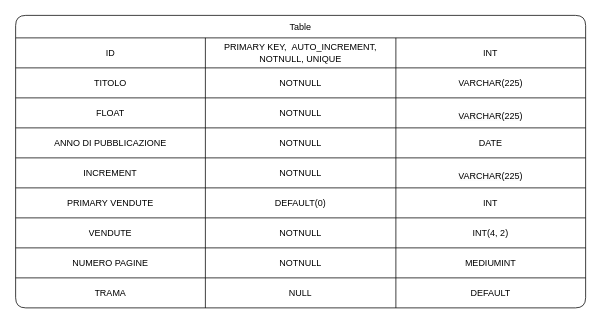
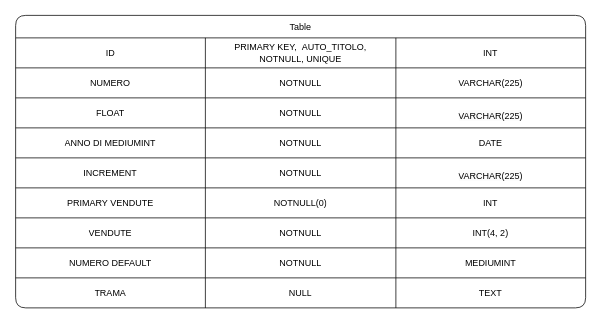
node "PRIMARY KEY, AUTO_INCREMENT, NOTNULL, UNIQUE": label "PRIMARY KEY, AUTO_INCREMENT, NOTNULL, UNIQUE" -> "PRIMARY KEY, AUTO_TITOLO, NOTNULL, UNIQUE"
node "TITOLO": label "TITOLO" -> "NUMERO"
node "ANNO DI PUBBLICAZIONE": label "ANNO DI PUBBLICAZIONE" -> "ANNO DI MEDIUMINT"
node "DEFAULT(0)": label "DEFAULT(0)" -> "NOTNULL(0)"
node "NUMERO PAGINE": label "NUMERO PAGINE" -> "NUMERO DEFAULT"
node "DEFAULT": label "DEFAULT" -> "TEXT"
